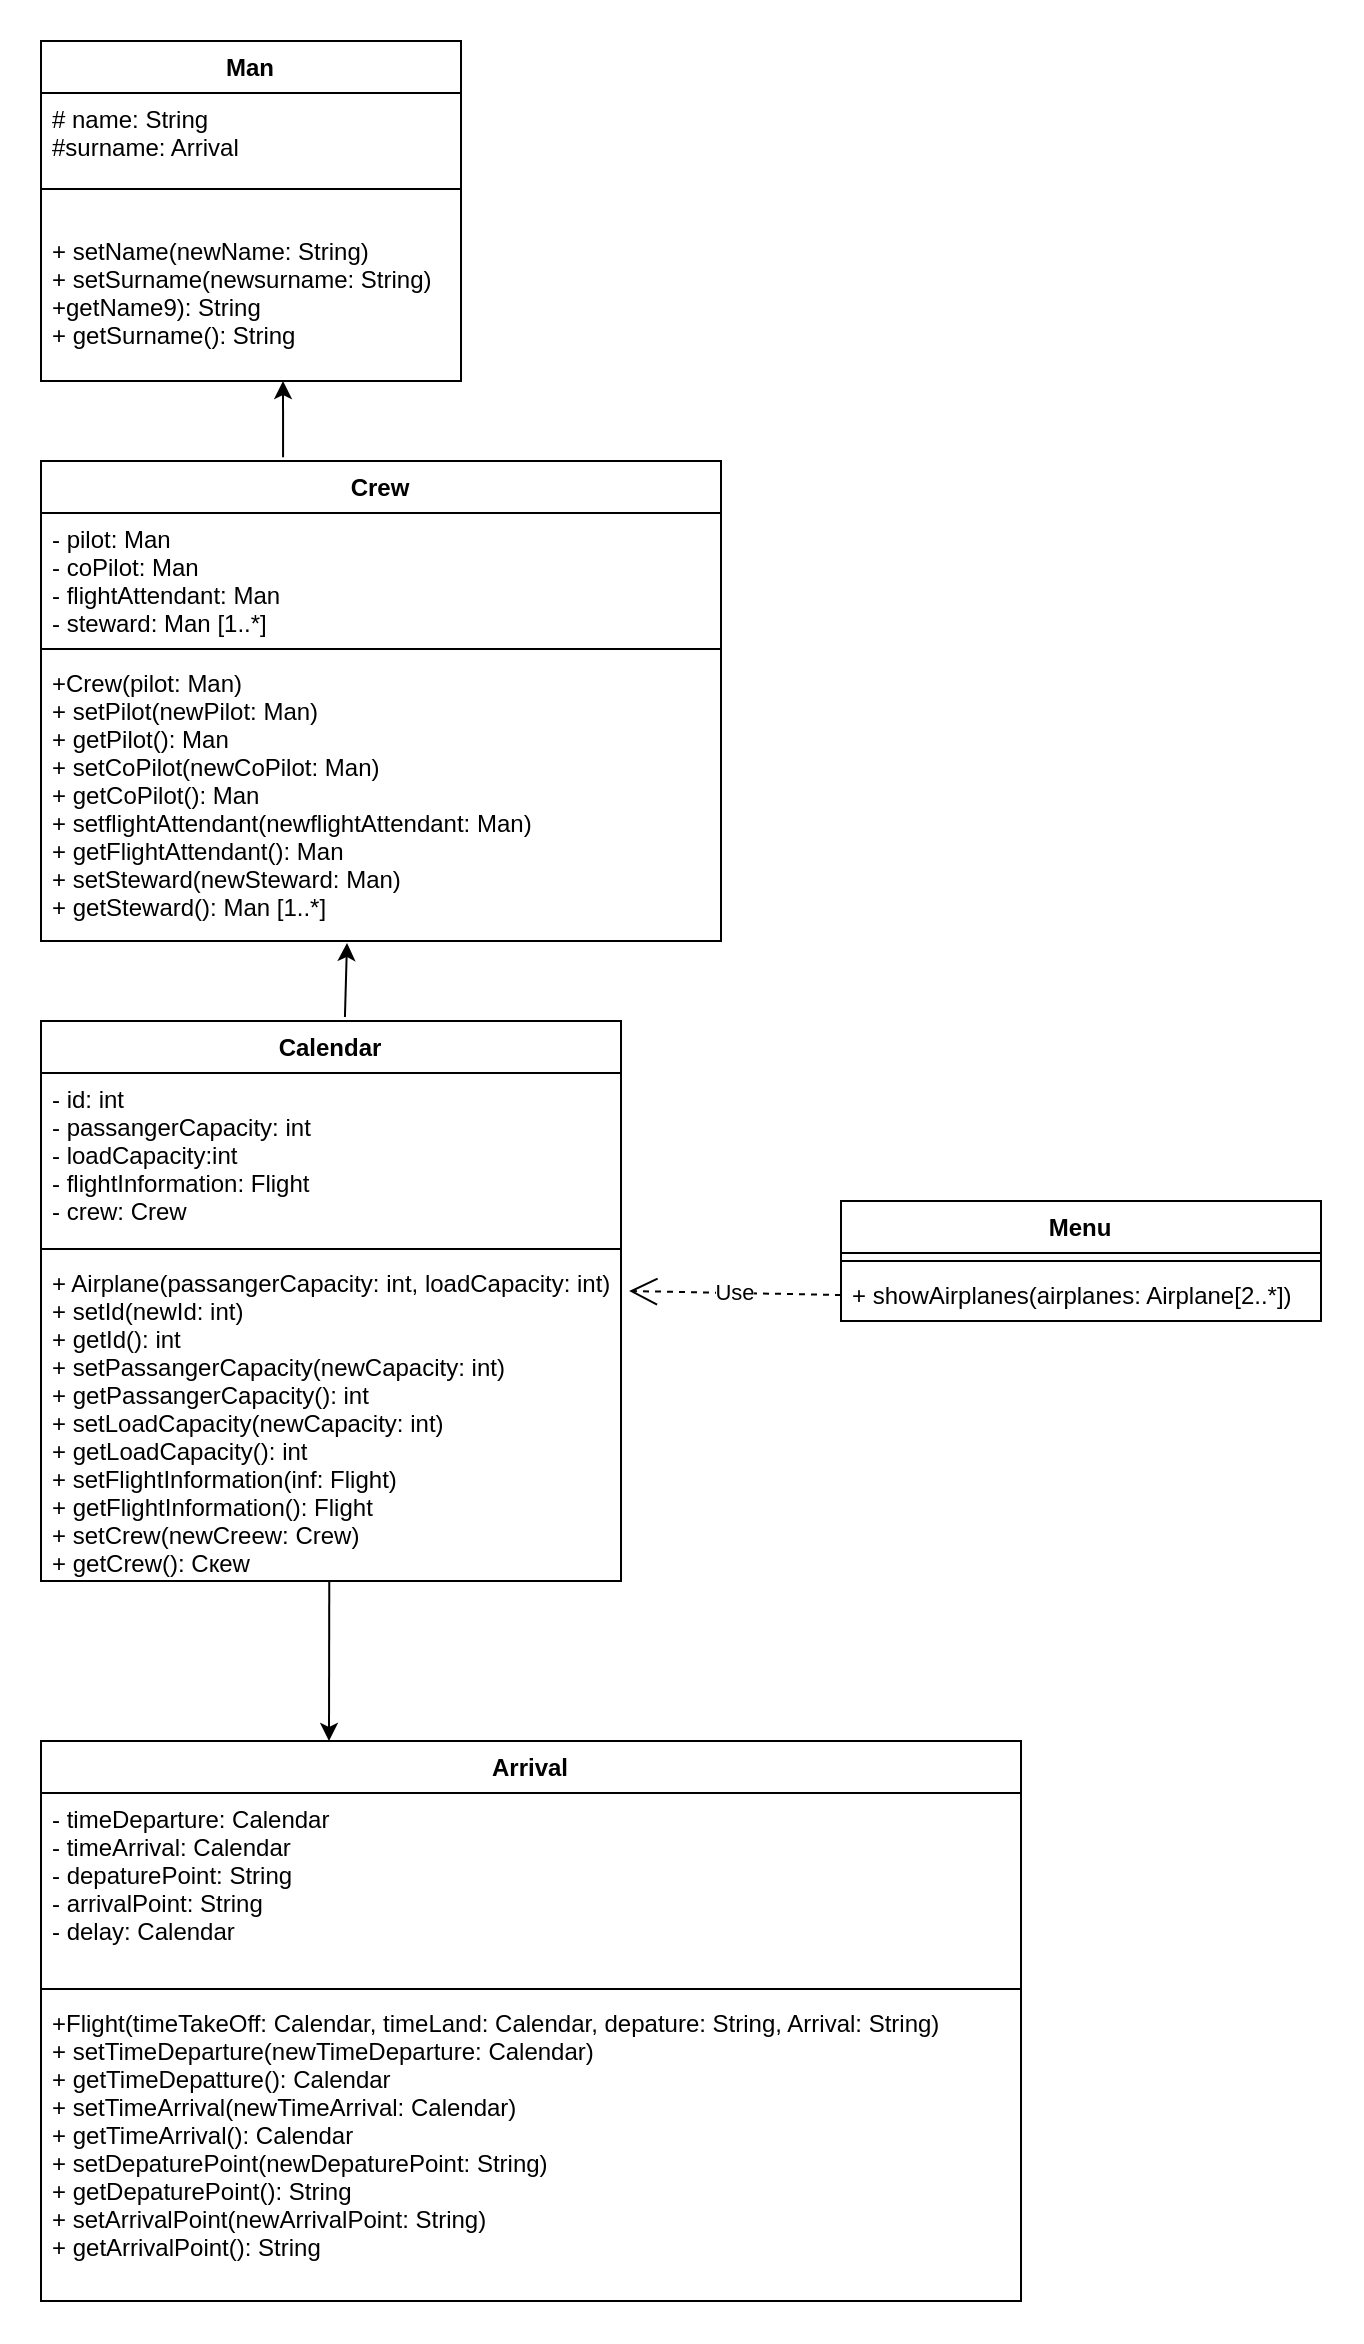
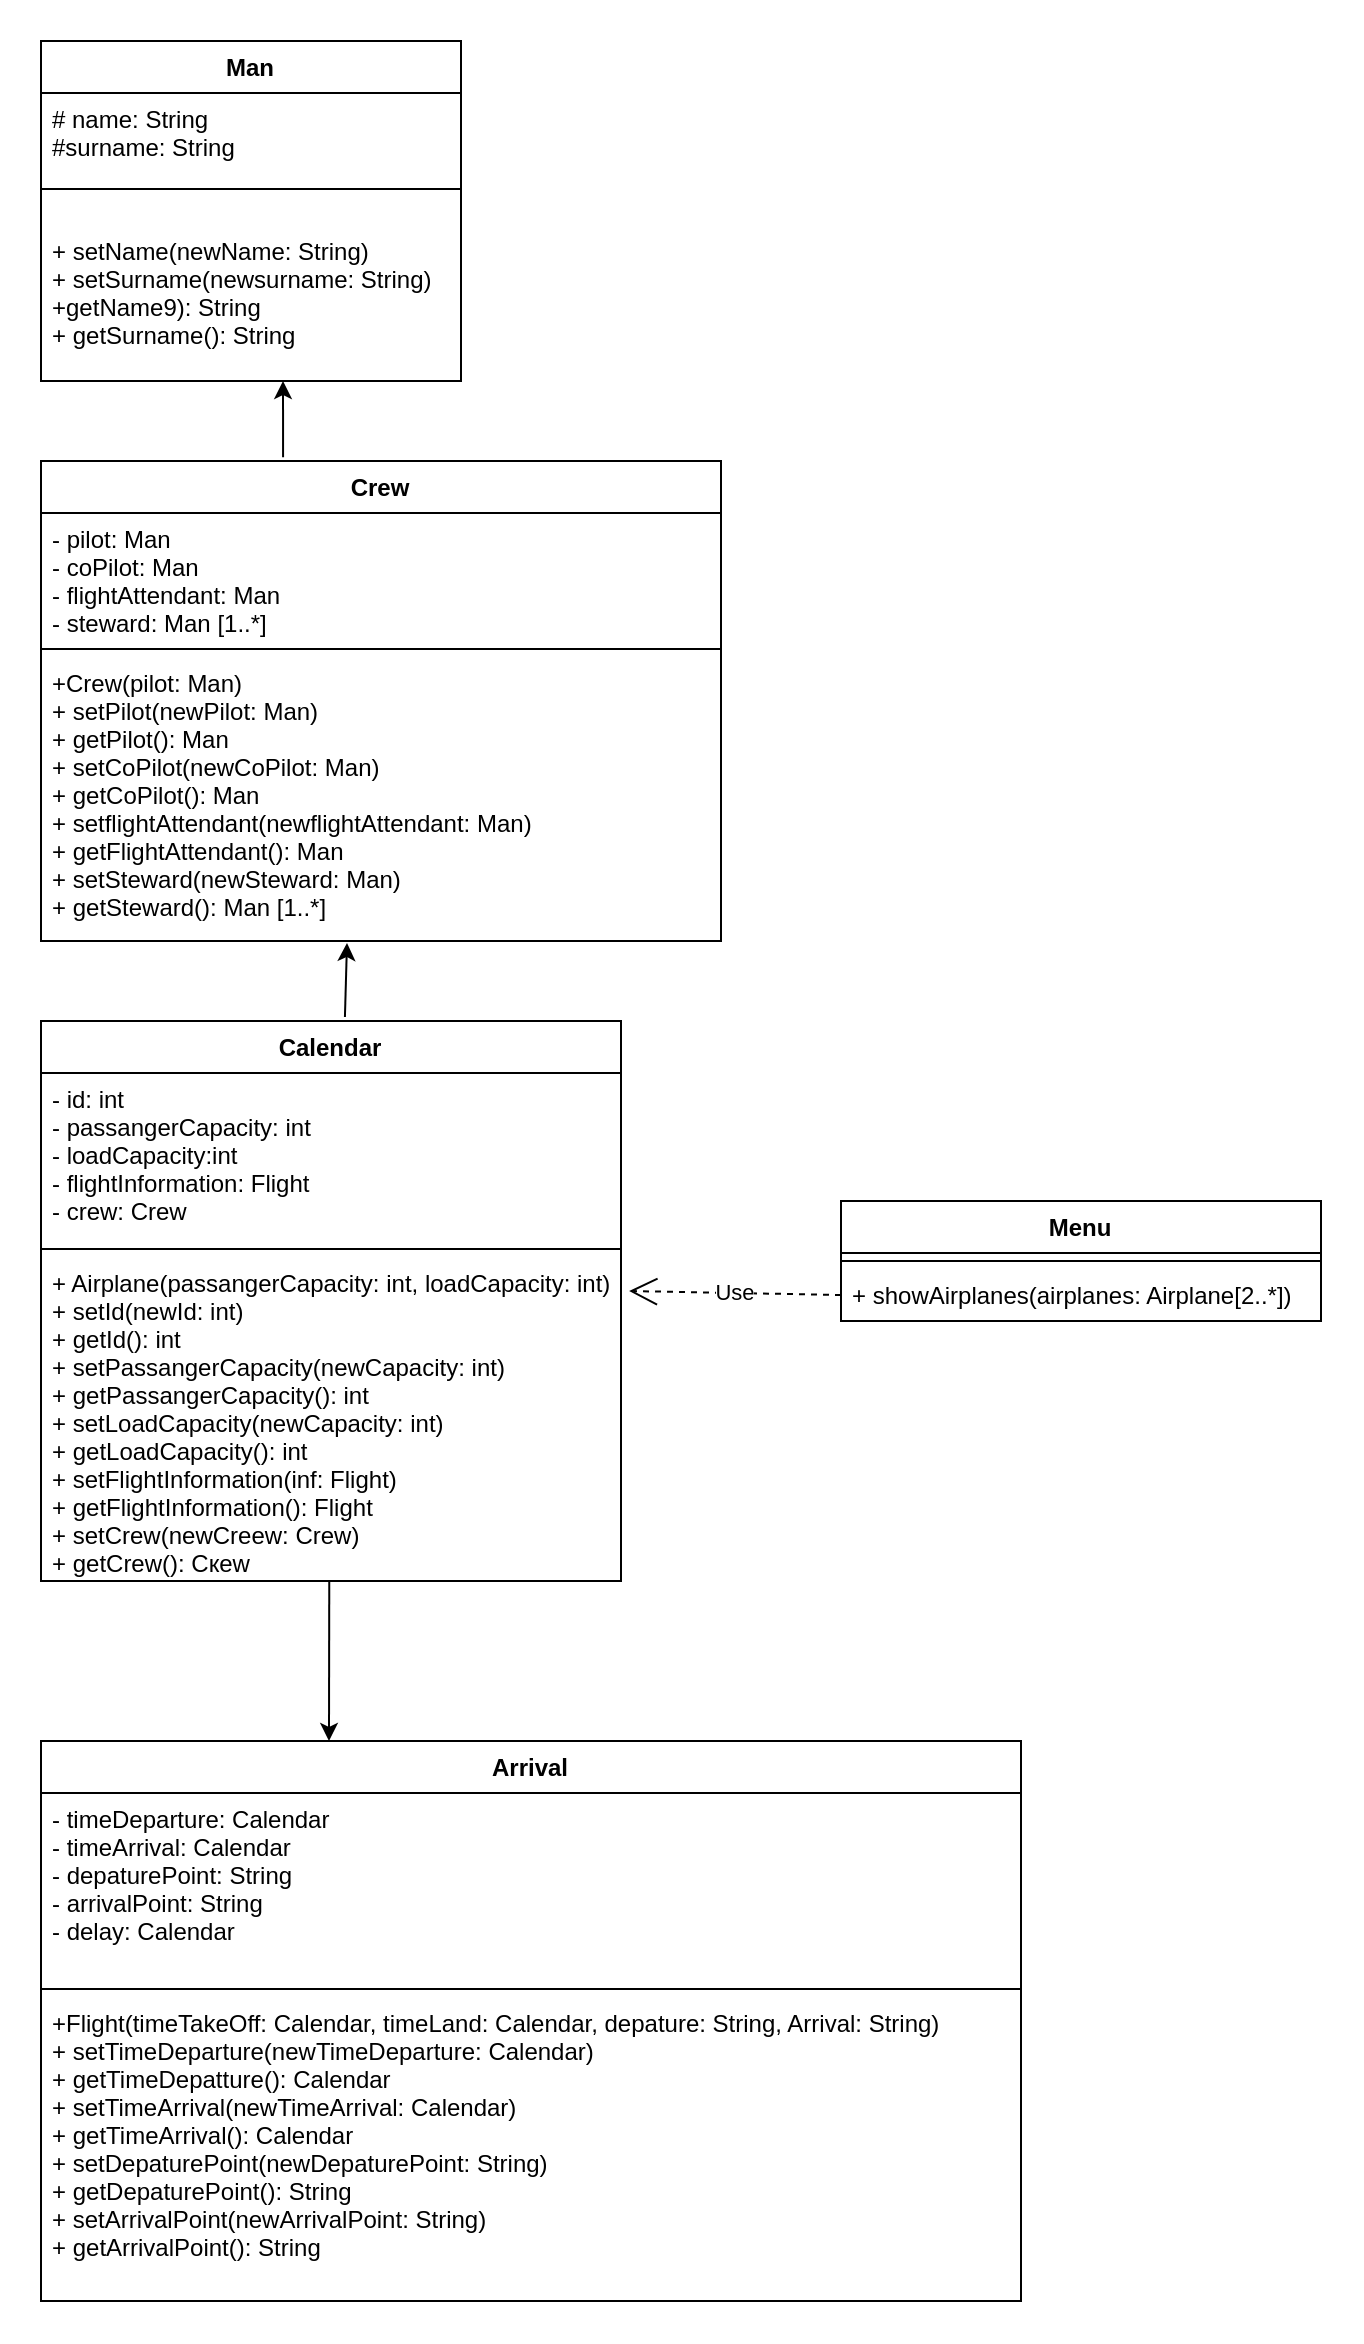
node "# name: String #surname: Arrival": label "# name: String #surname: Arrival" -> "# name: String #surname: String"
